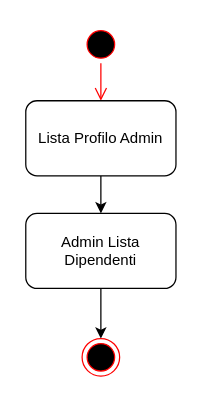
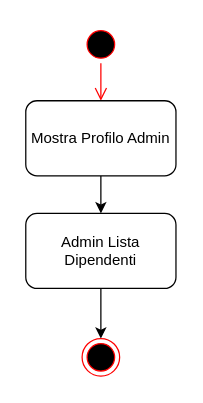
node "Lista Profilo Admin": label "Lista Profilo Admin" -> "Mostra Profilo Admin"
